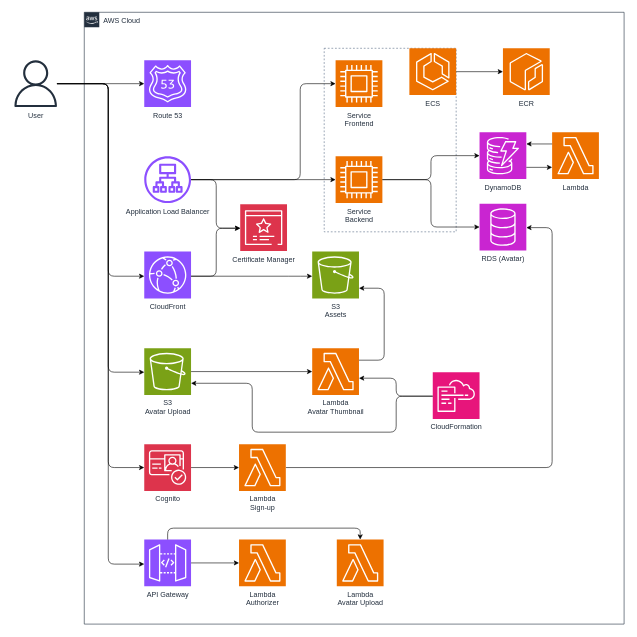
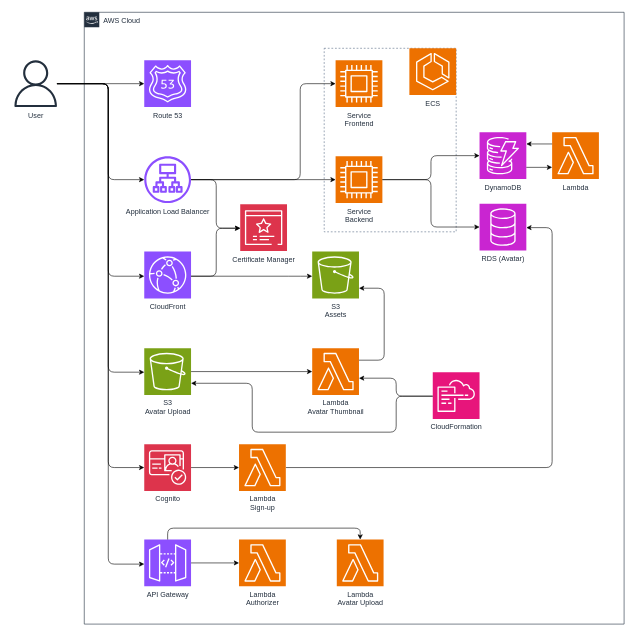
edge "ECS" -> "ECR": removed
node "ECR": removed
edge "User" -> "Application Load Balancer": added
